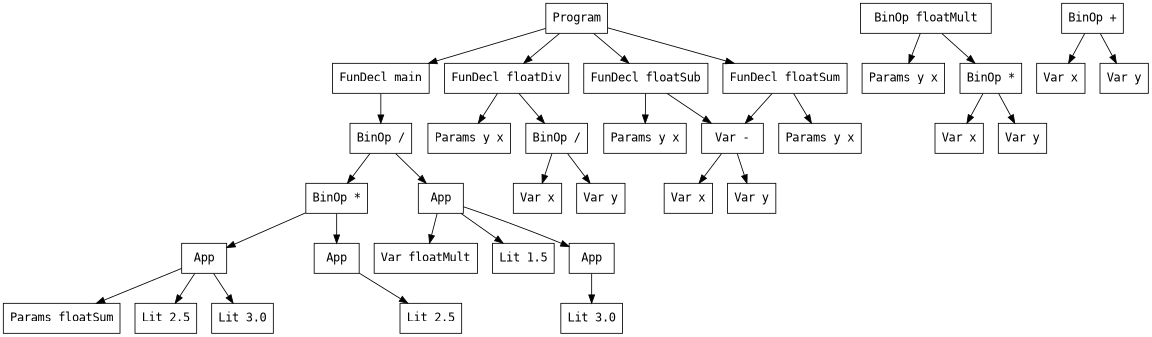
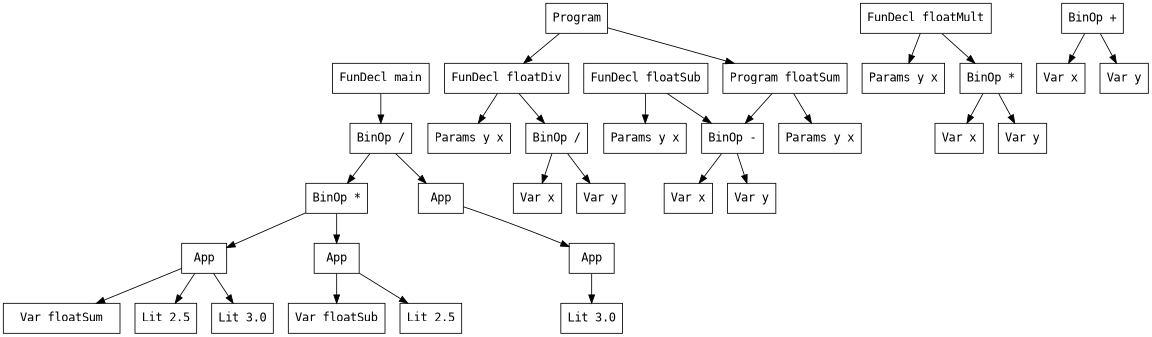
node "BinOp floatMult": label "BinOp floatMult" -> "FunDecl floatMult"
edge "Program" -> "FunDecl main": removed
edge "Program" -> "FunDecl floatSub": removed
node "FunDecl floatSum": label "FunDecl floatSum" -> "Program floatSum"
node "Var -": label "Var -" -> "BinOp -"
node "Var floatMult": removed
node "Lit 1.5": removed
node "Params floatSum": label "Params floatSum" -> "Var floatSum"
node "Var floatSub": added
